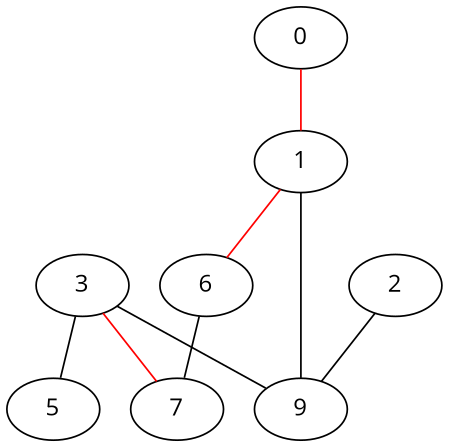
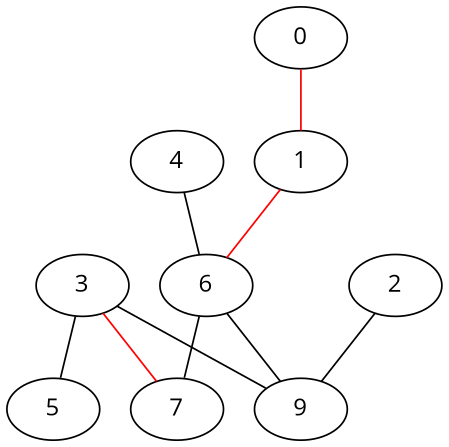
node "4": added
edge "1" -- "9": now "6" -- "9"
